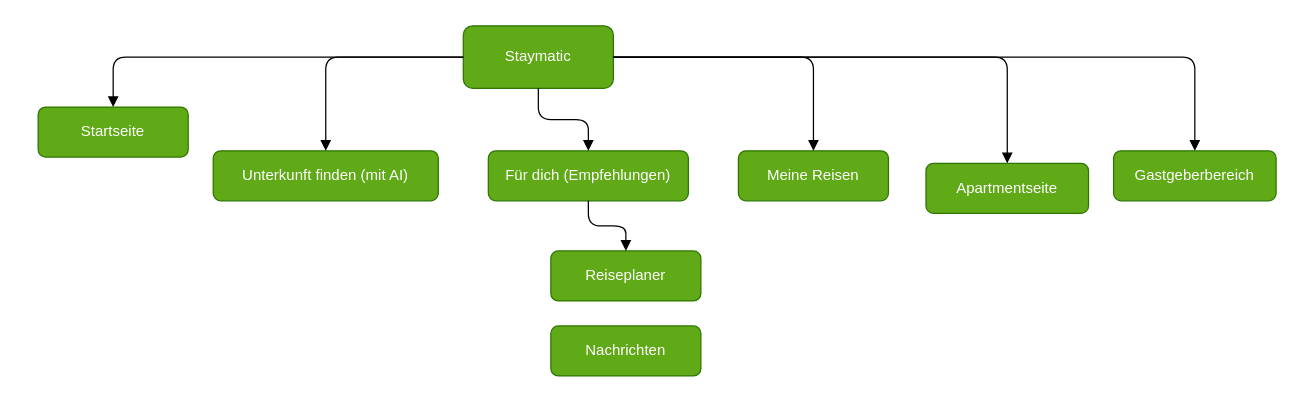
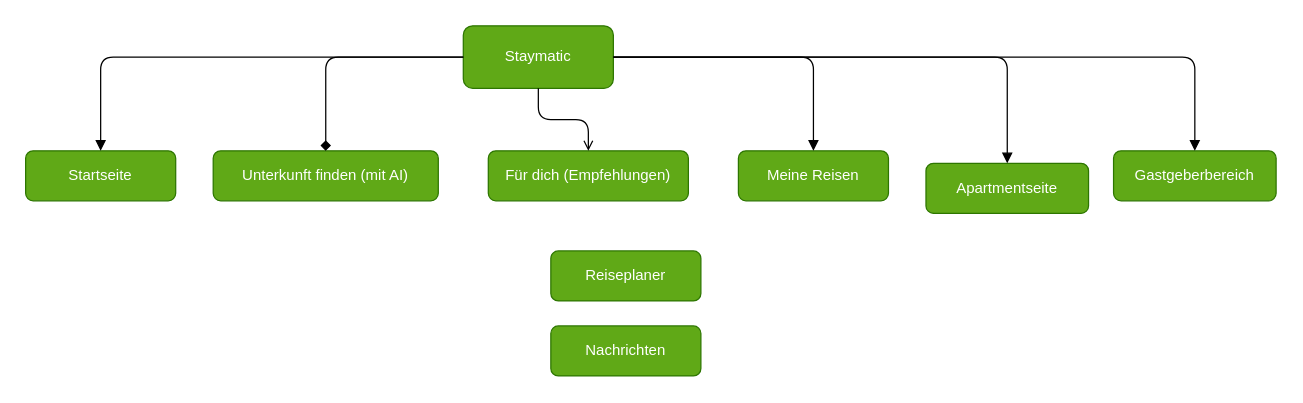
node "Startseite": moved (113, 132) -> (101, 176)
edge "Staymatic" -> "Unterkunft finden (mit AI)": arrowhead block -> diamond
edge "Staymatic" -> "Für dich (Empfehlungen)": arrowhead block -> open
edge "Für dich (Empfehlungen)" -> "Reiseplaner": removed
